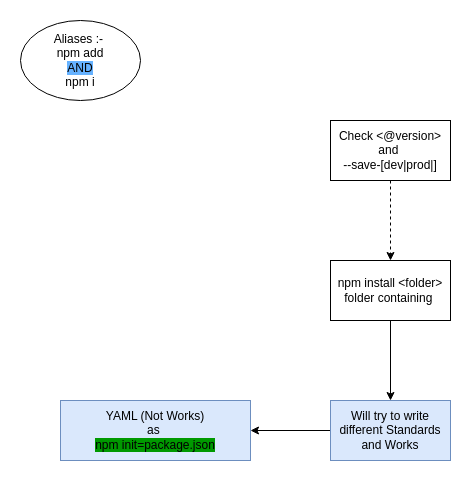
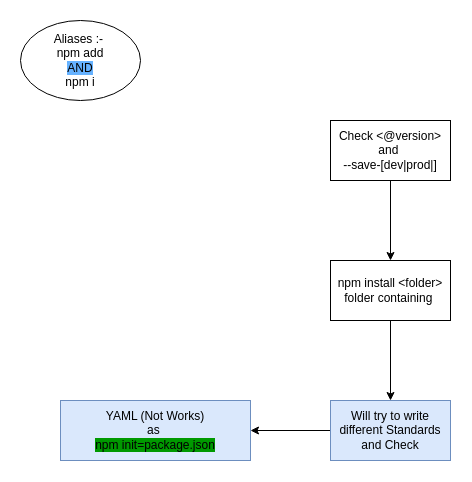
edge "Check <@version> and --save-[dev|prod|]" -> "npm install <folder> folder containing": style dashed -> solid
node "Will try to write different Standards and Works": label "Will try to write different Standards and Works" -> "Will try to write different Standards and Check"
